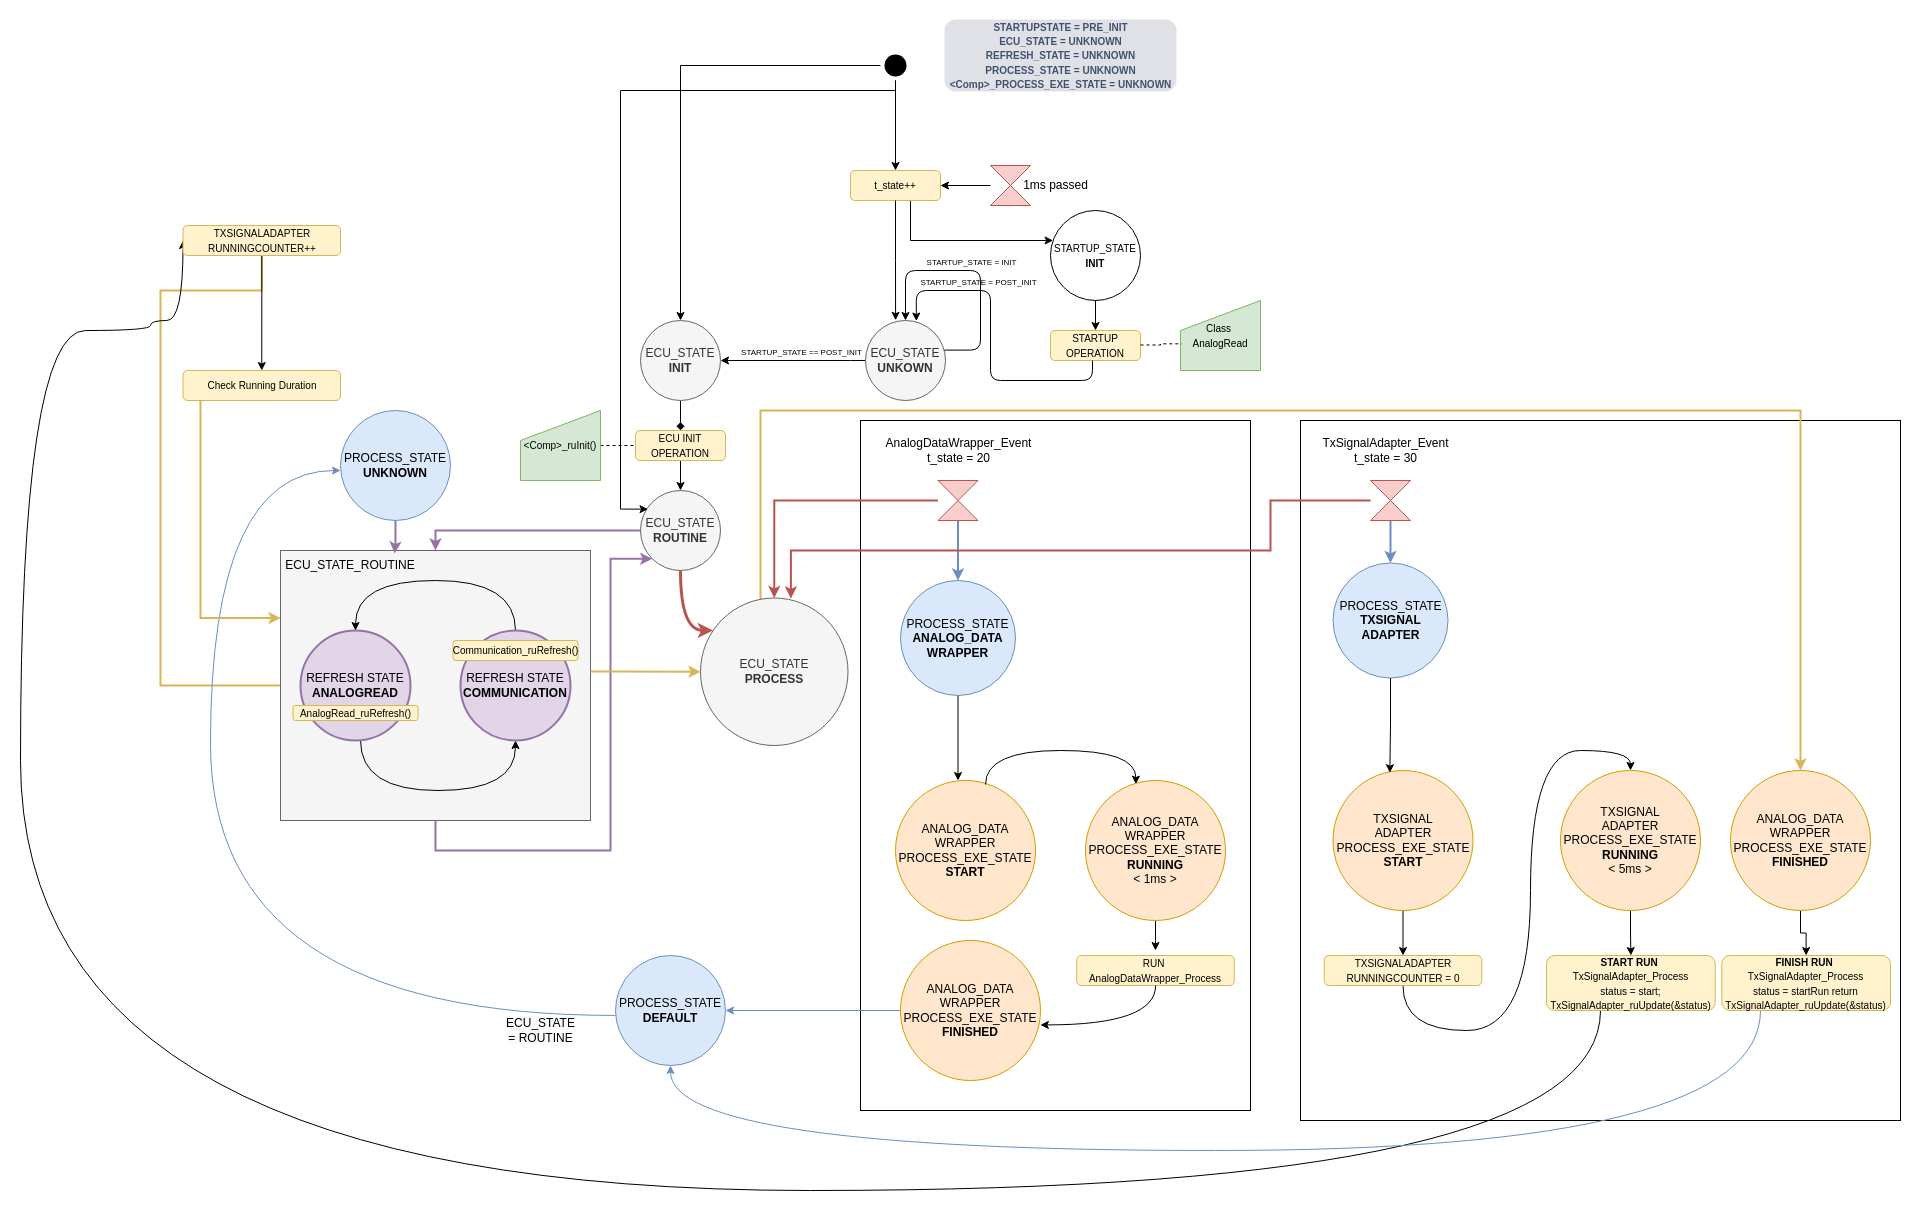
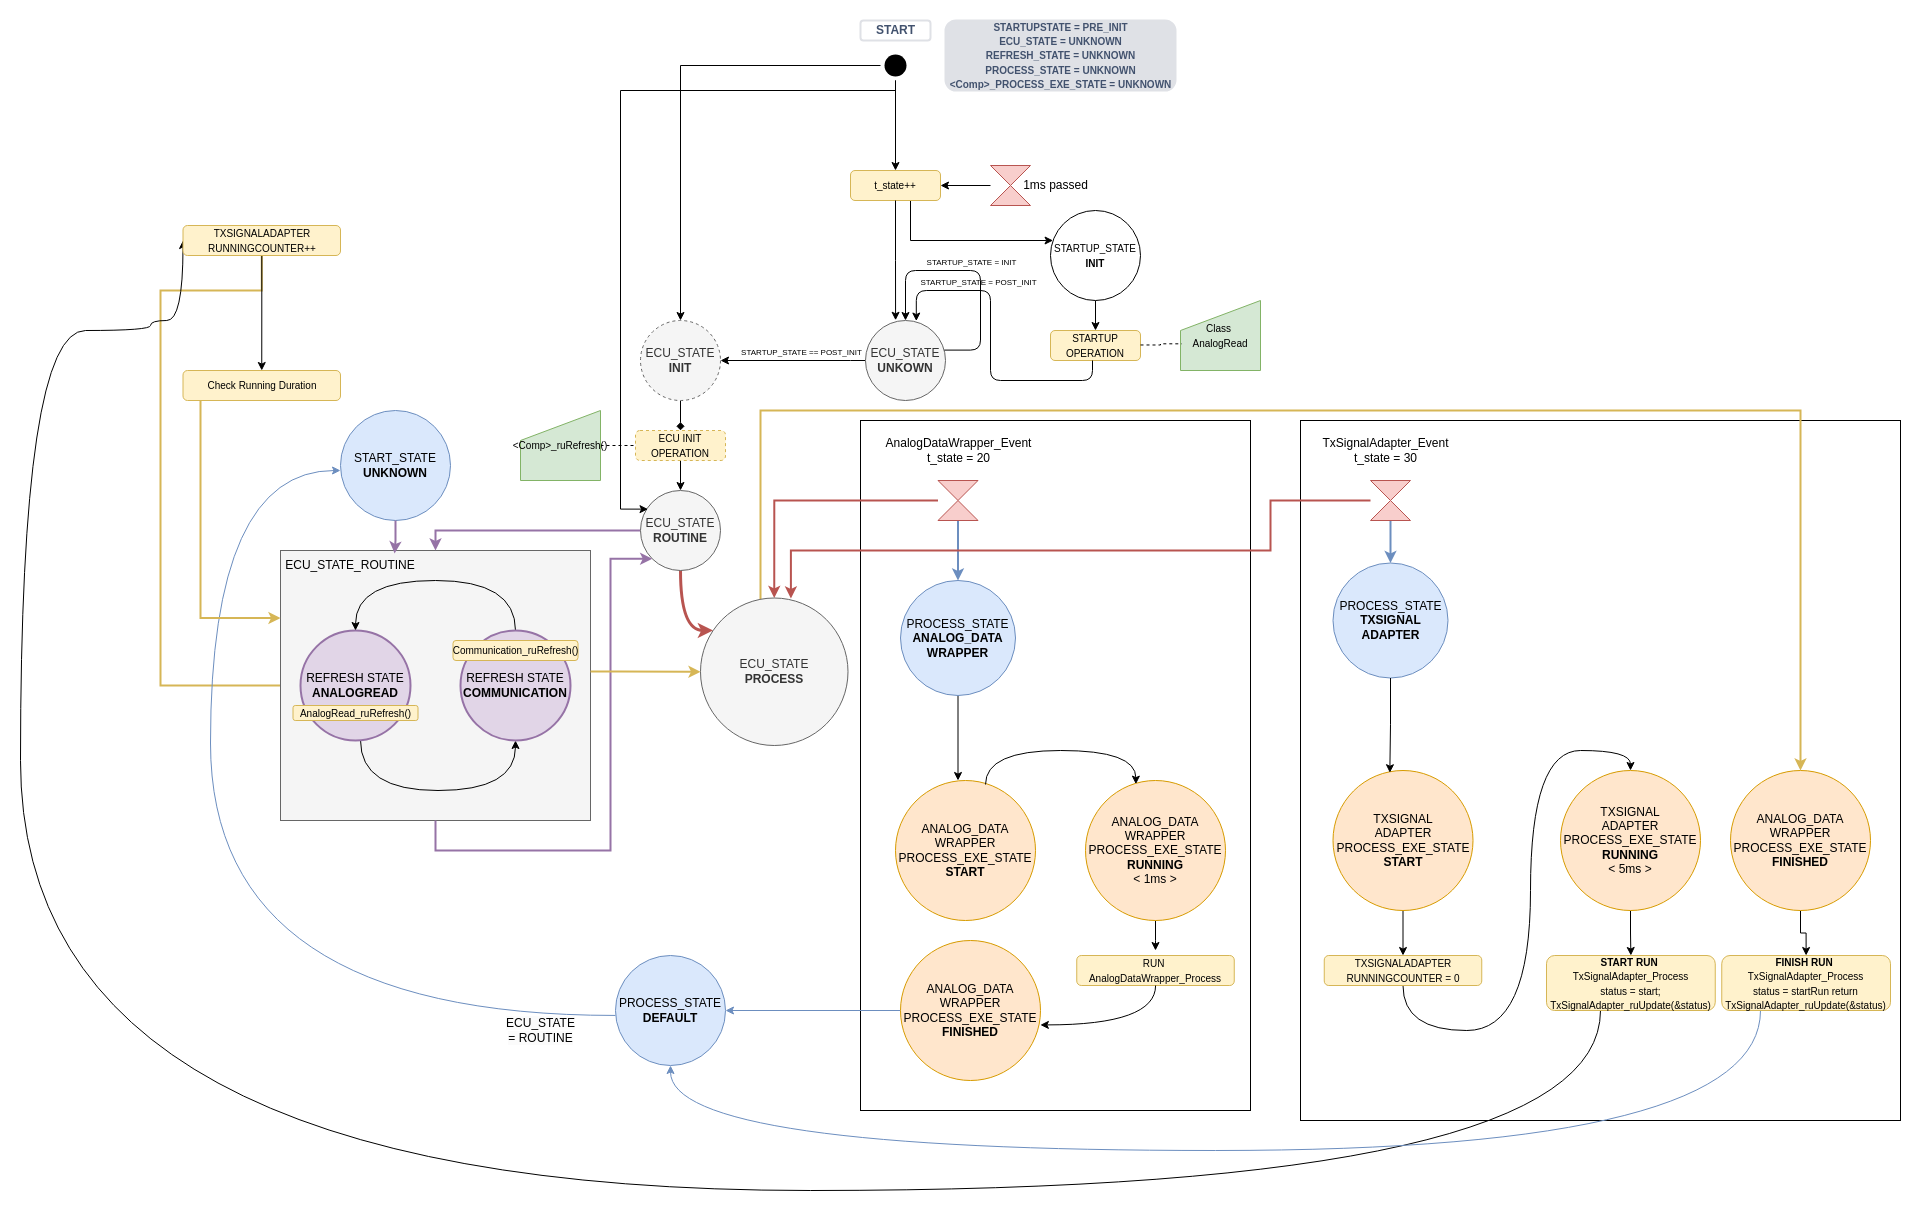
node "START": added
node "ECU_STATE INIT": style solid -> dashed
node "<Comp>_ruInit()": label "<Comp>_ruInit()" -> "<Comp>_ruRefresh()"
node "ECU INIT OPERATION": style solid -> dashed
node "PROCESS_STATE UNKNOWN": label "PROCESS_STATE UNKNOWN" -> "START_STATE UNKNOWN"
